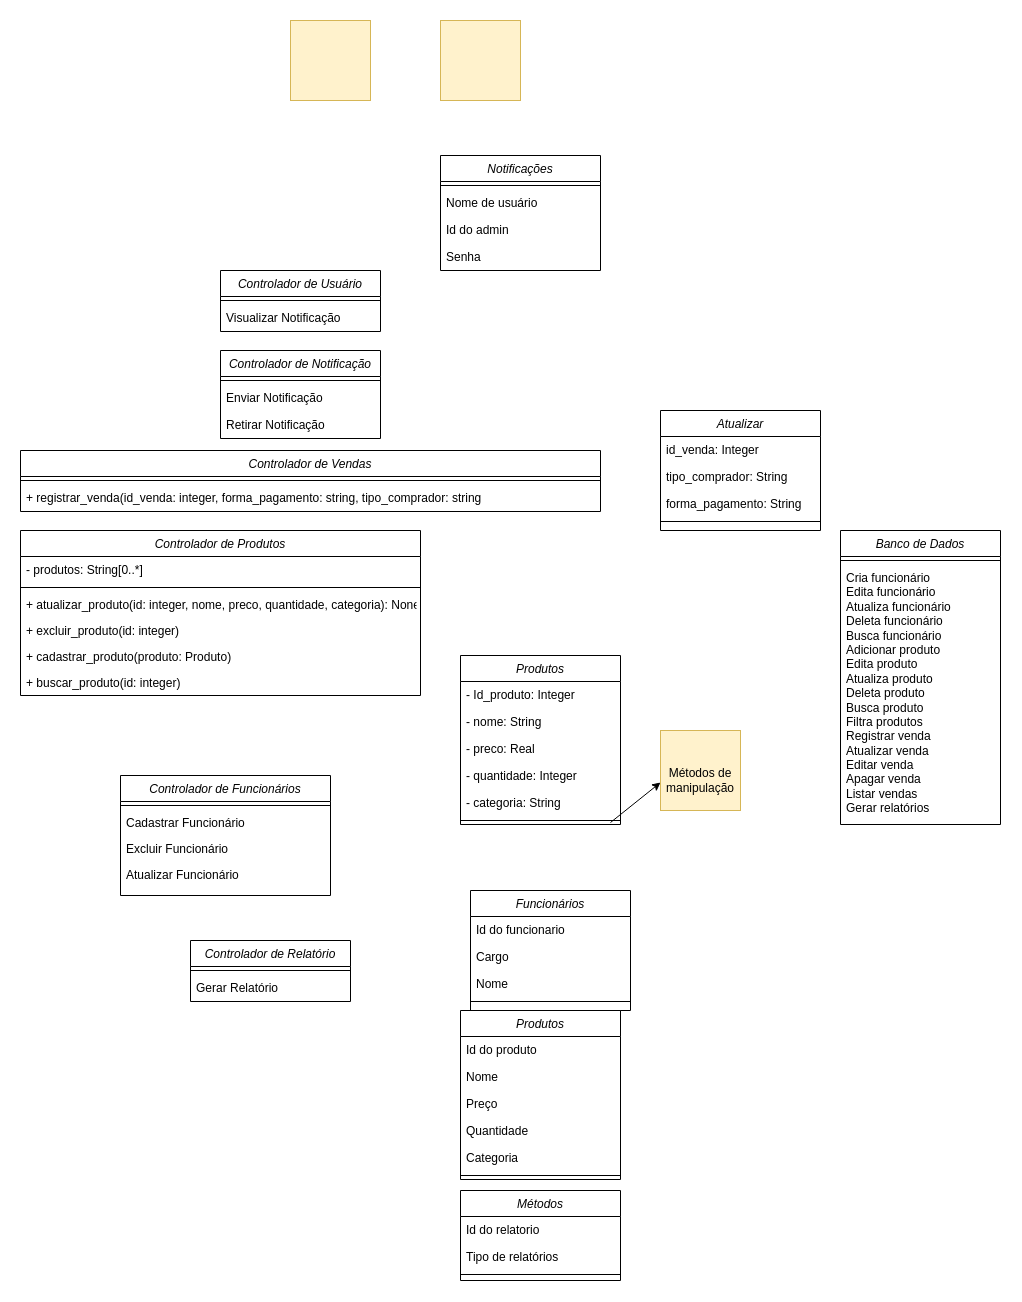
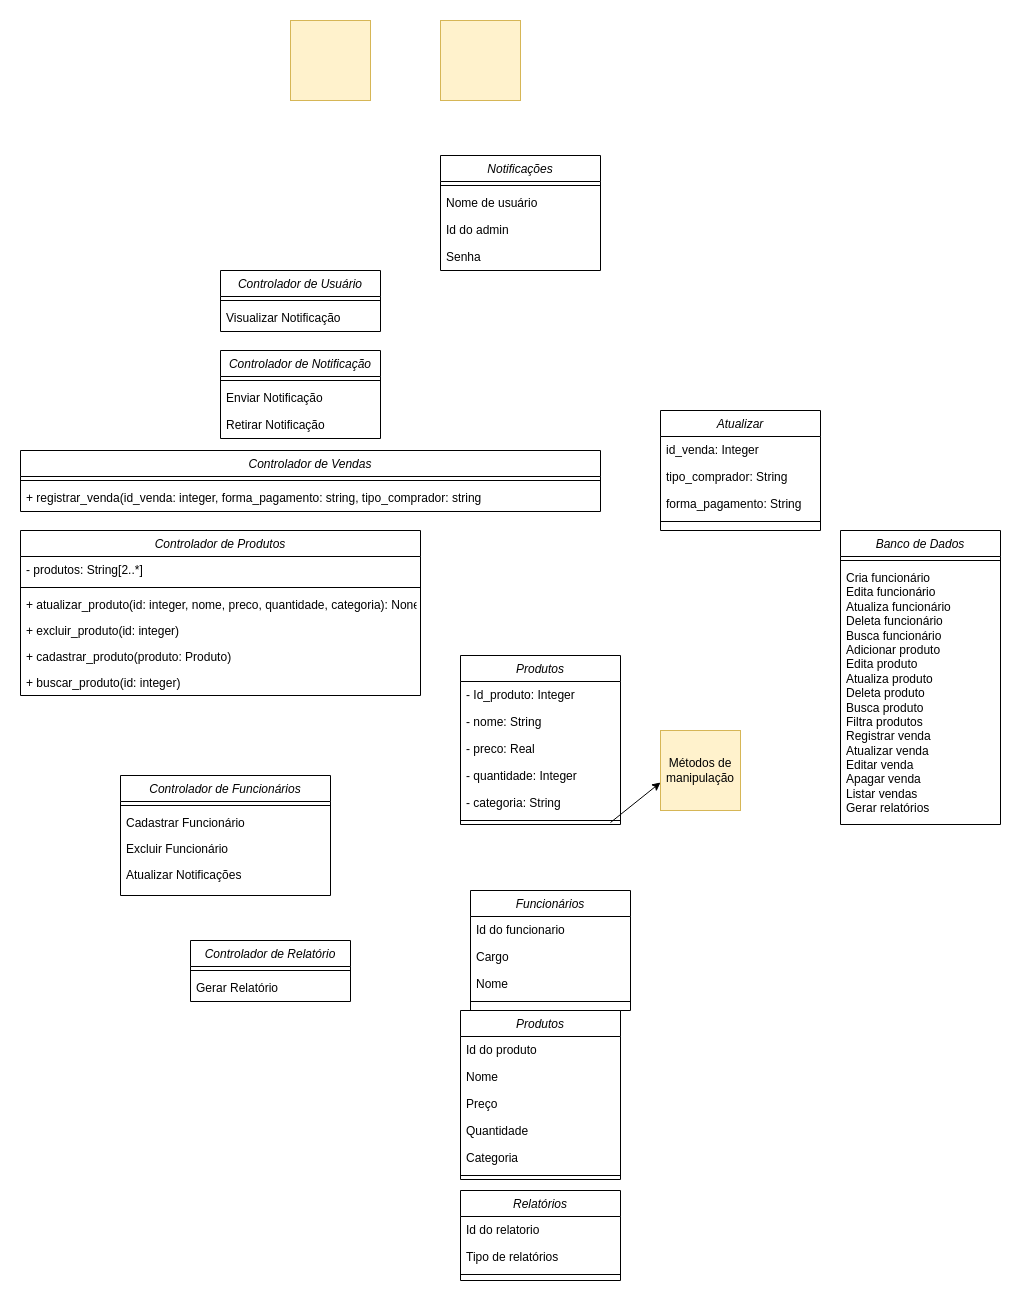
node "- produtos: String[0..*]": label "- produtos: String[0..*]" -> "- produtos: String[2..*]"
node "Métodos de manipulação": moved (701, 781) -> (701, 771)
node "Atualizar Funcionário": label "Atualizar Funcionário" -> "Atualizar Notificações"
node "Métodos": label "Métodos" -> "Relatórios"
